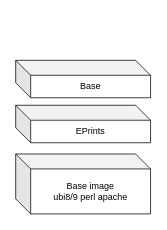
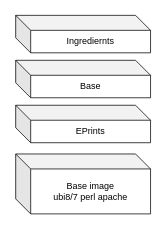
node "Ingrediernts": added
node "Base image ubi8/9 perl apache": label "Base image ubi8/9 perl apache" -> "Base image ubi8/7 perl apache"
